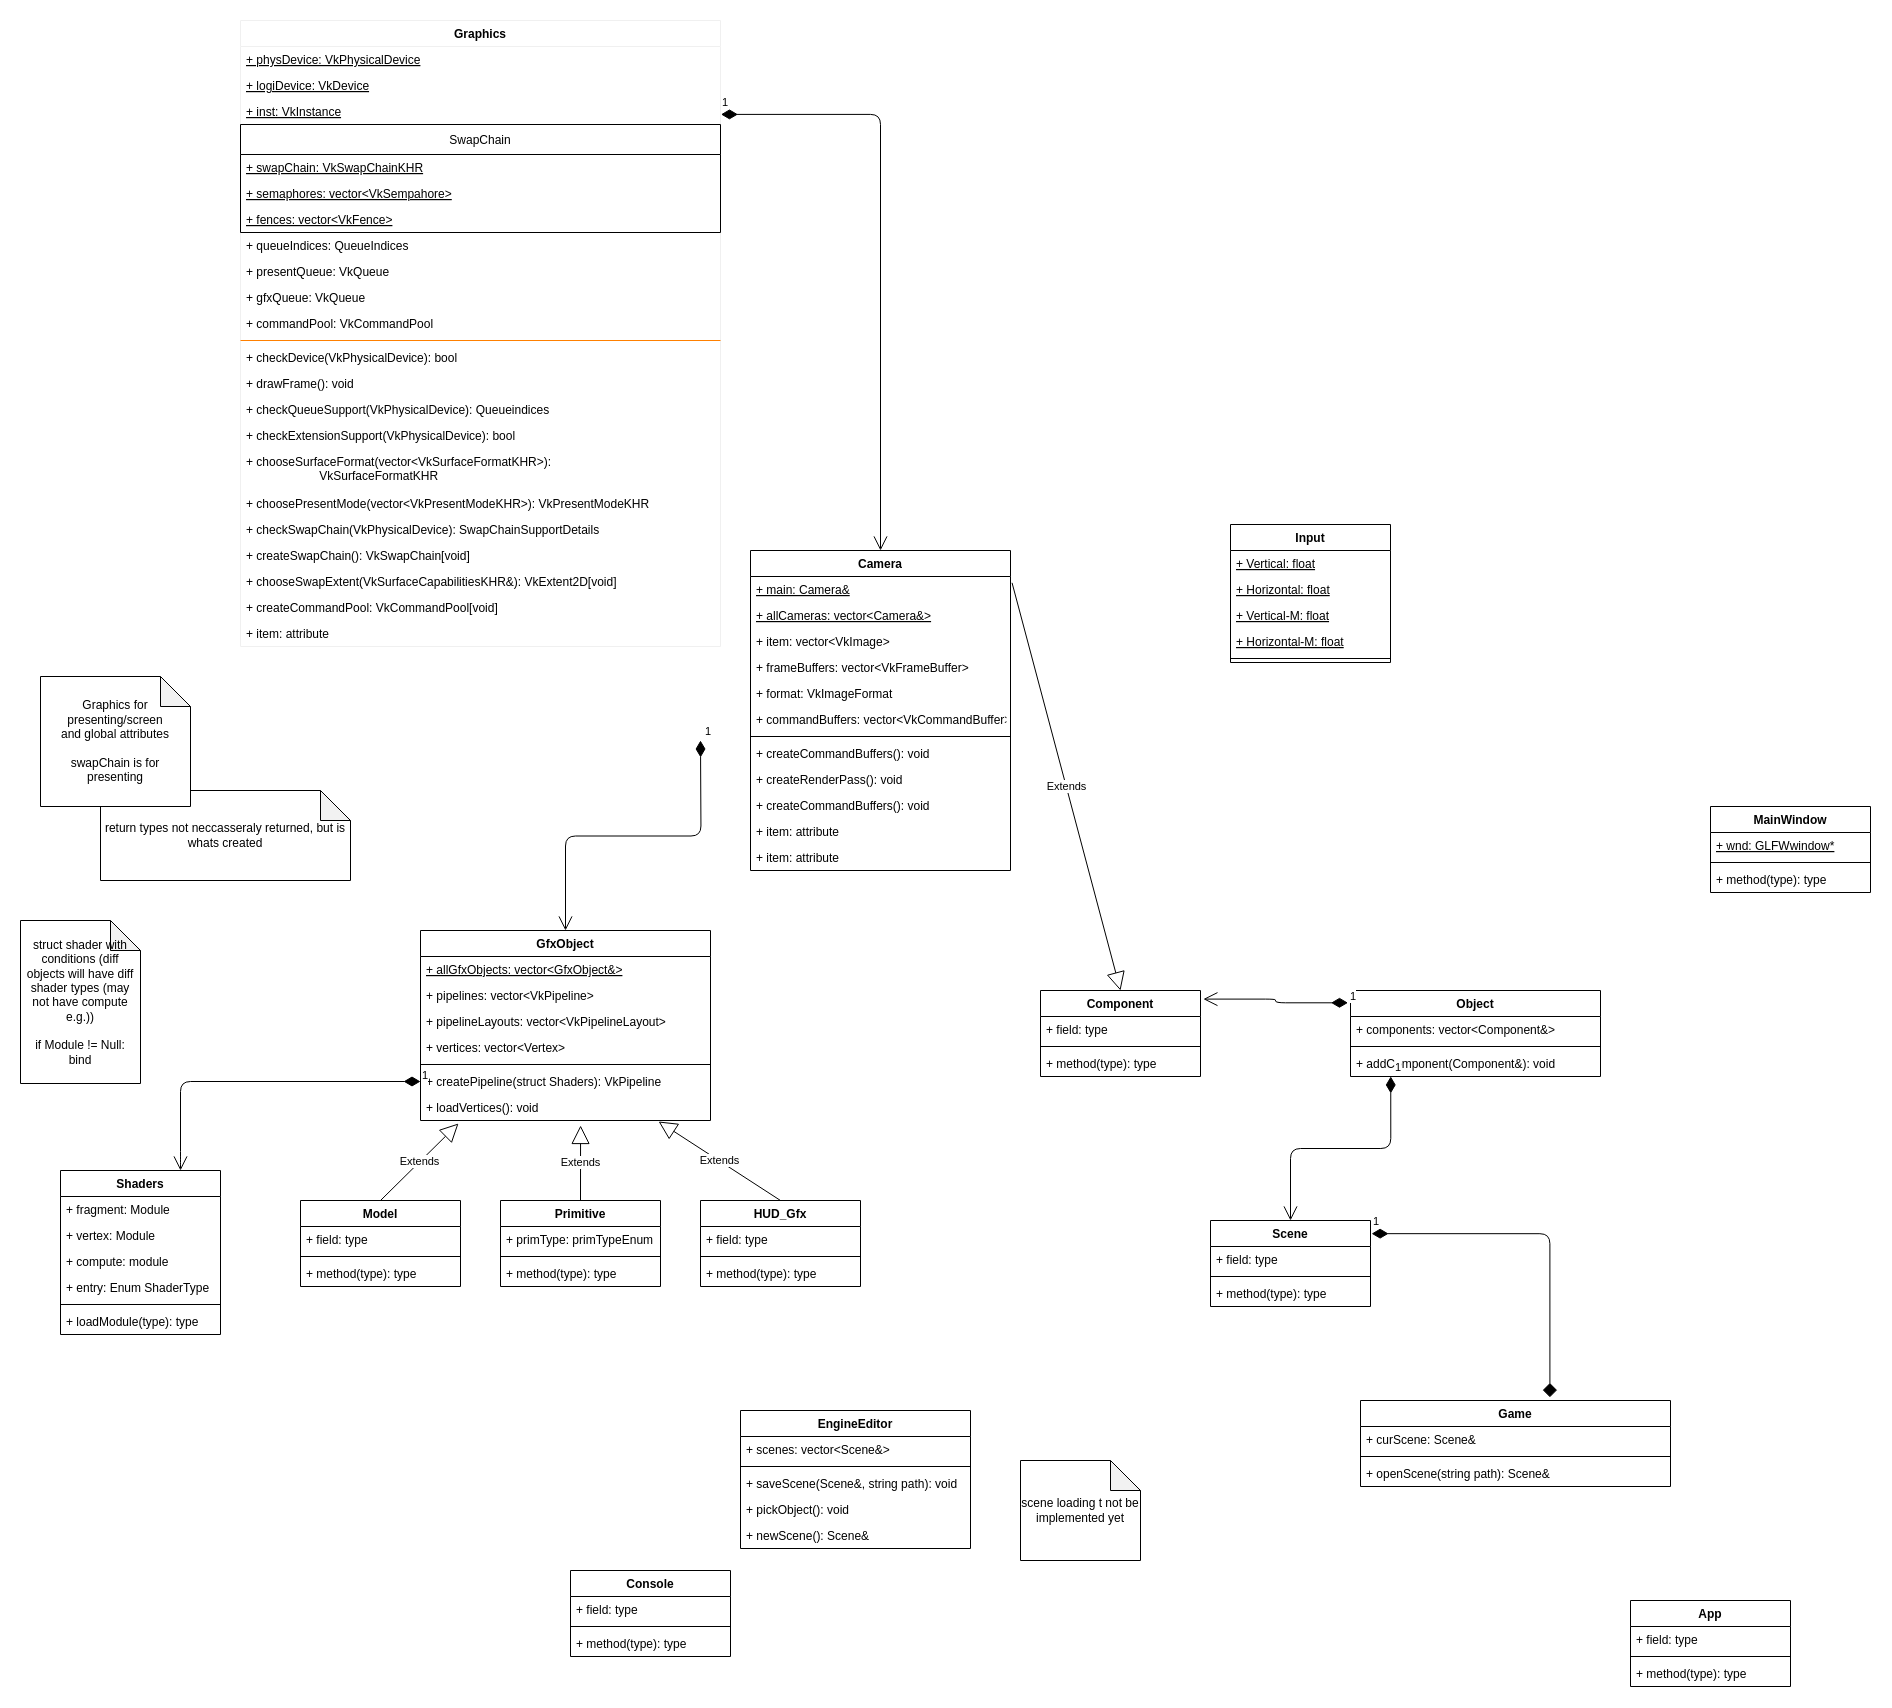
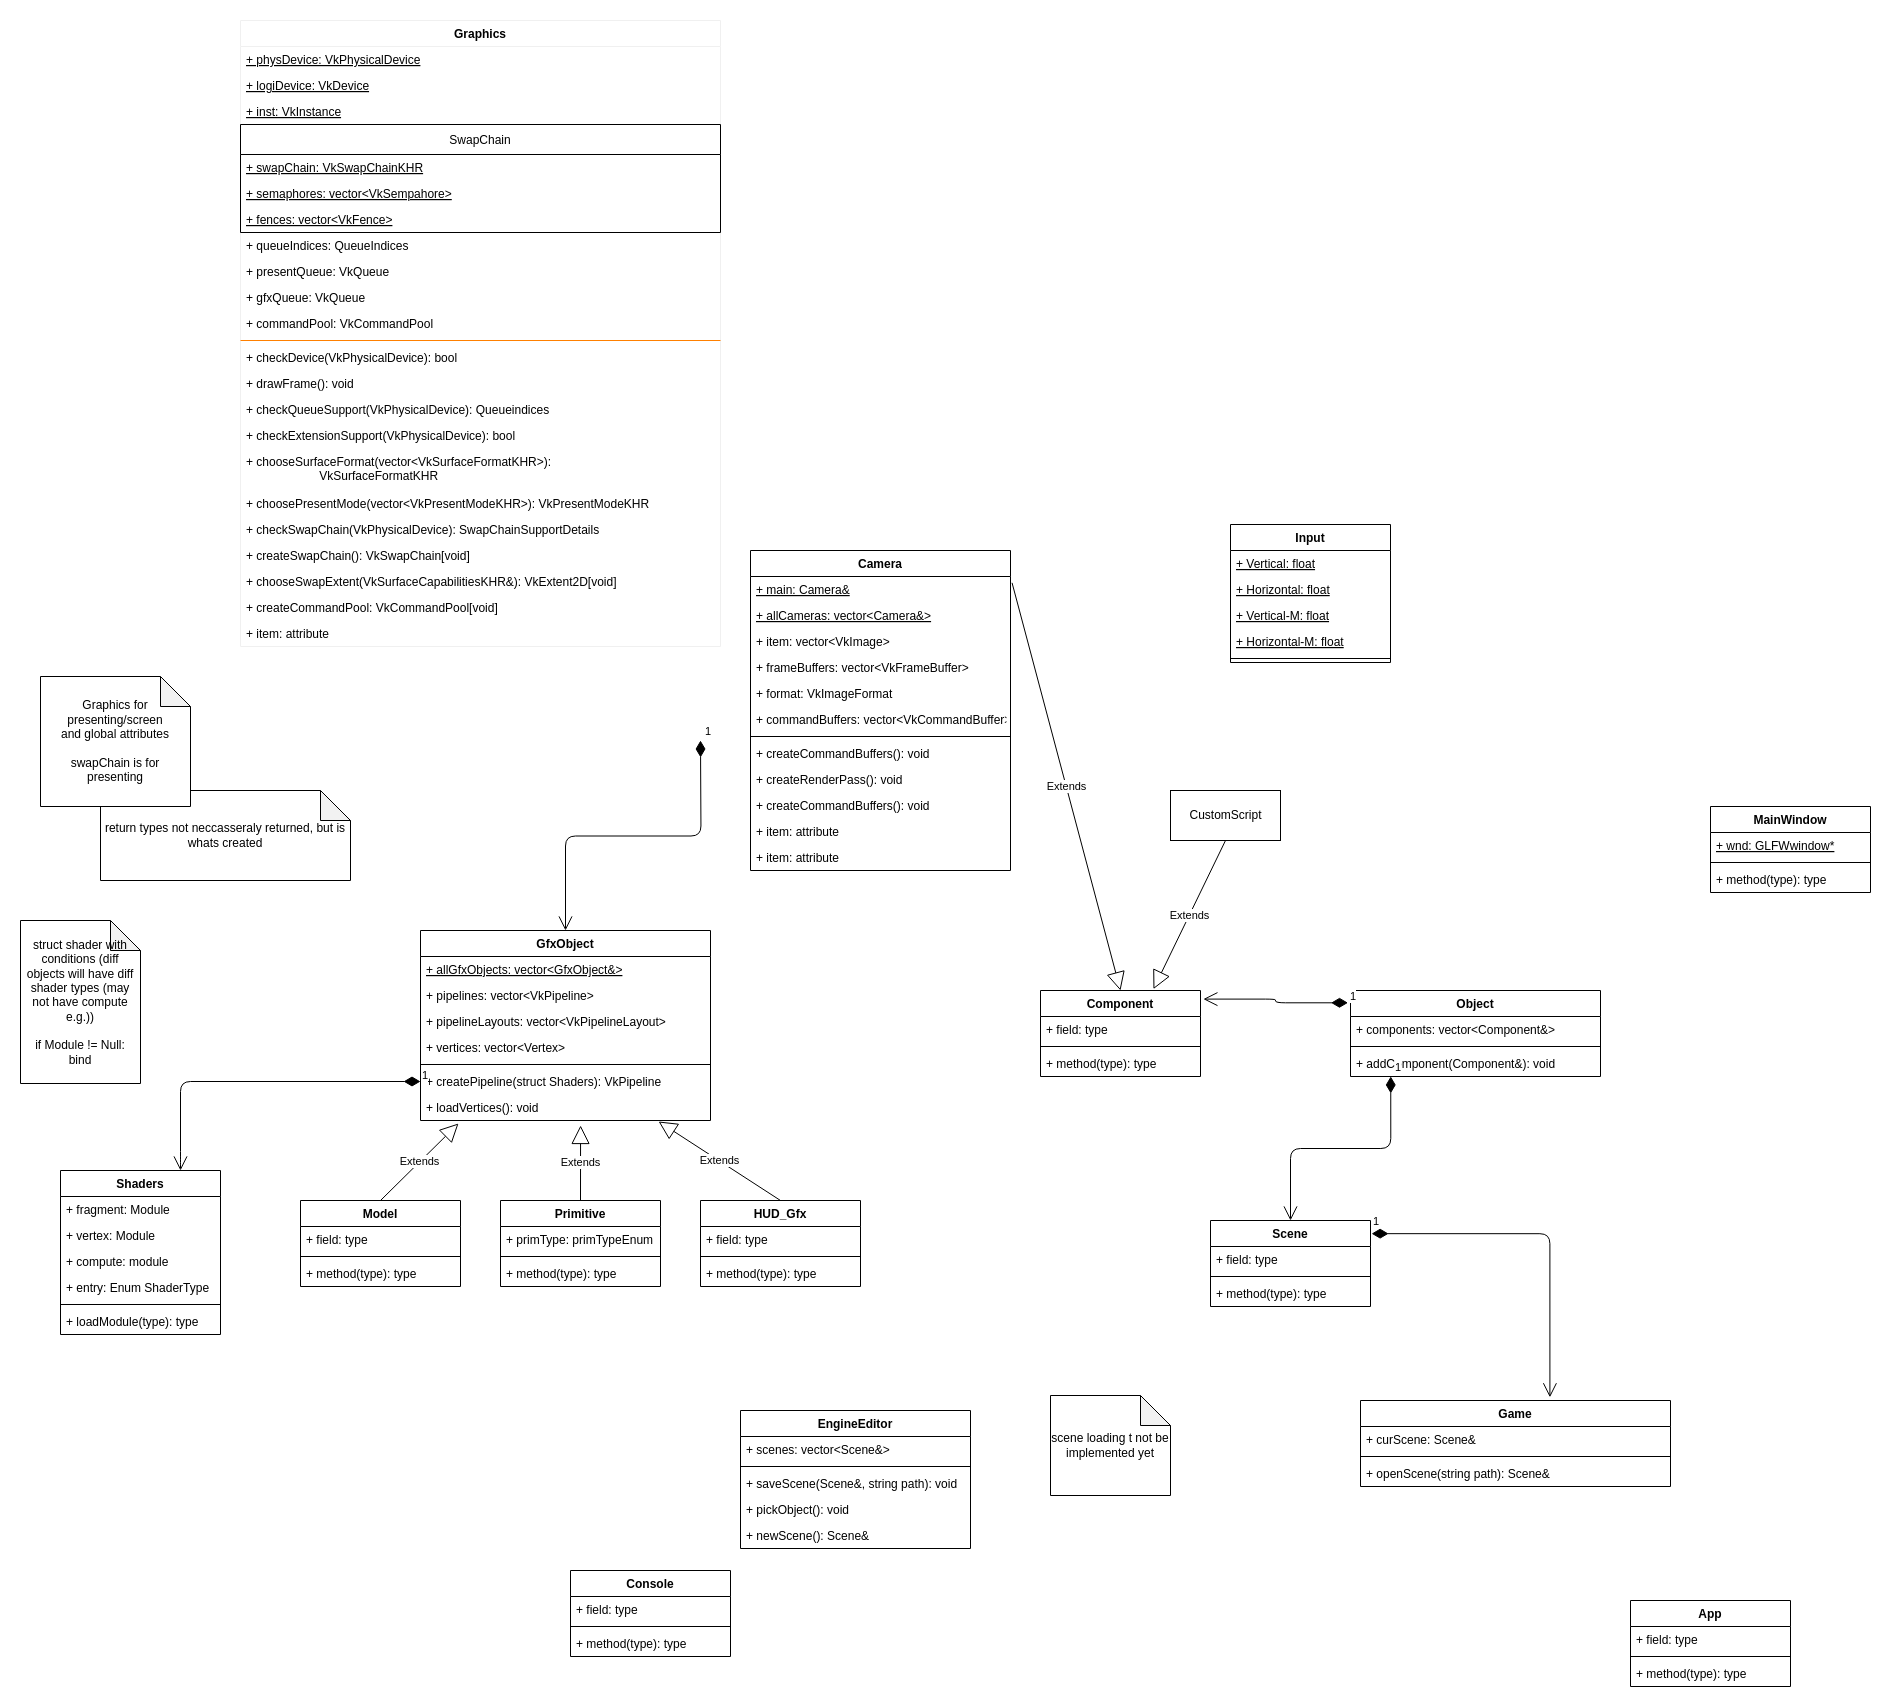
edge "Graphics" -- "Camera": removed, label "1"
node "CustomScript": added
edge "CustomScript" -> "Component": added, label "Extends"
edge "Scene" -- "Game": arrowhead diamond -> open
node "scene loading t not be implemented yet": moved (1081, 1511) -> (1111, 1446)
